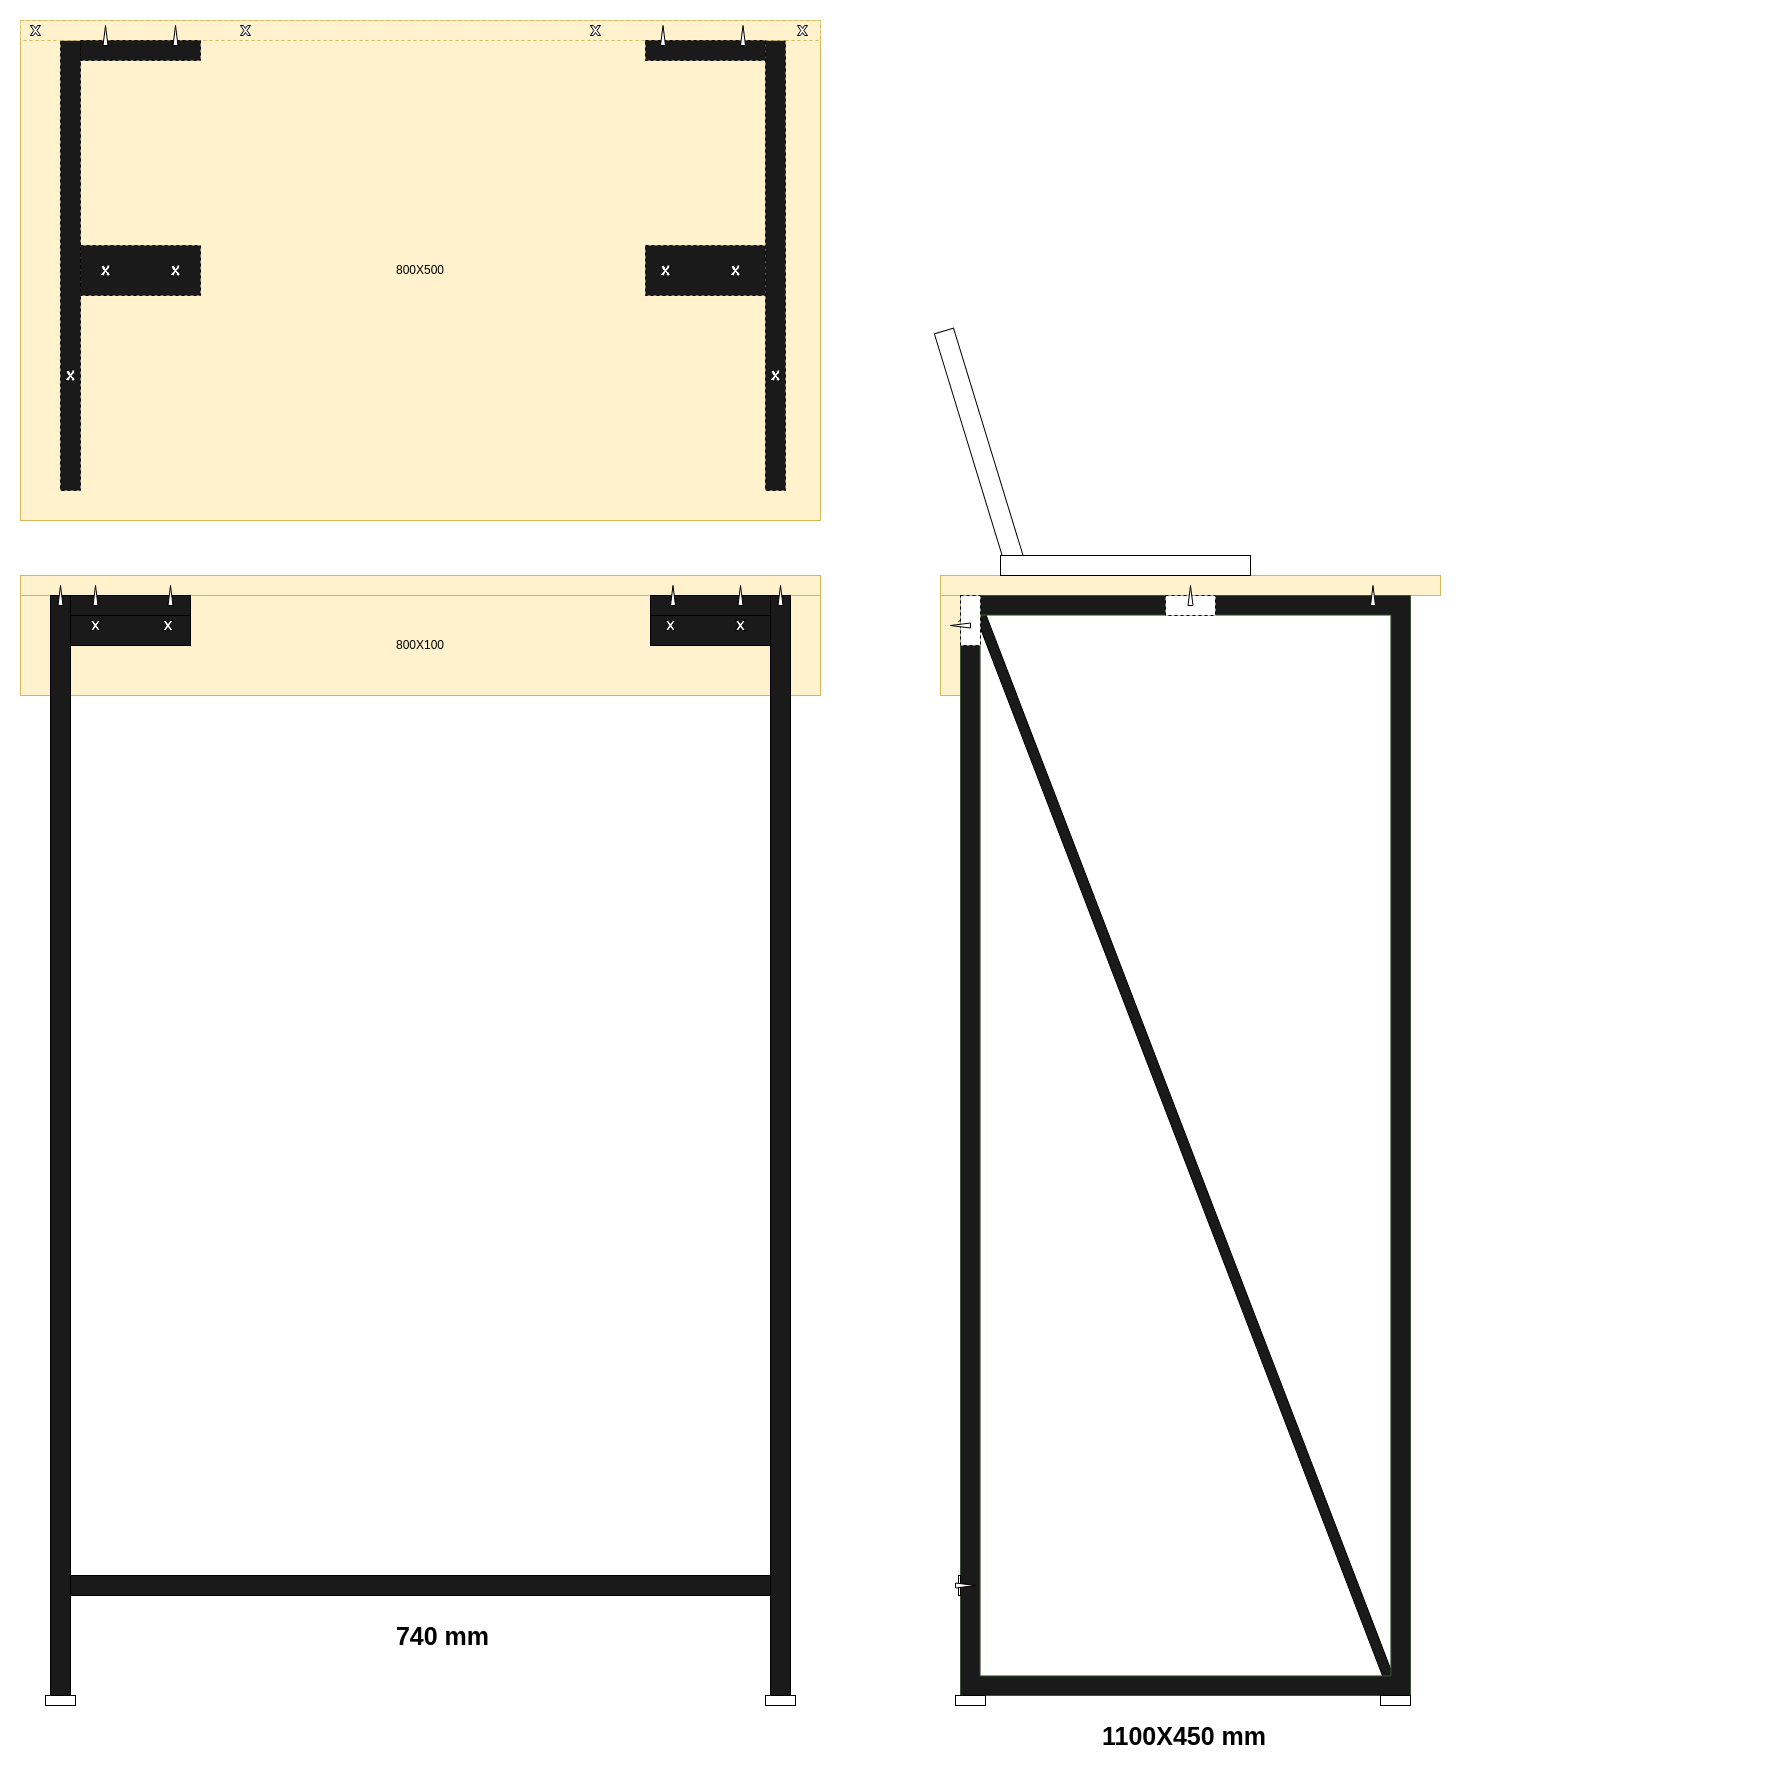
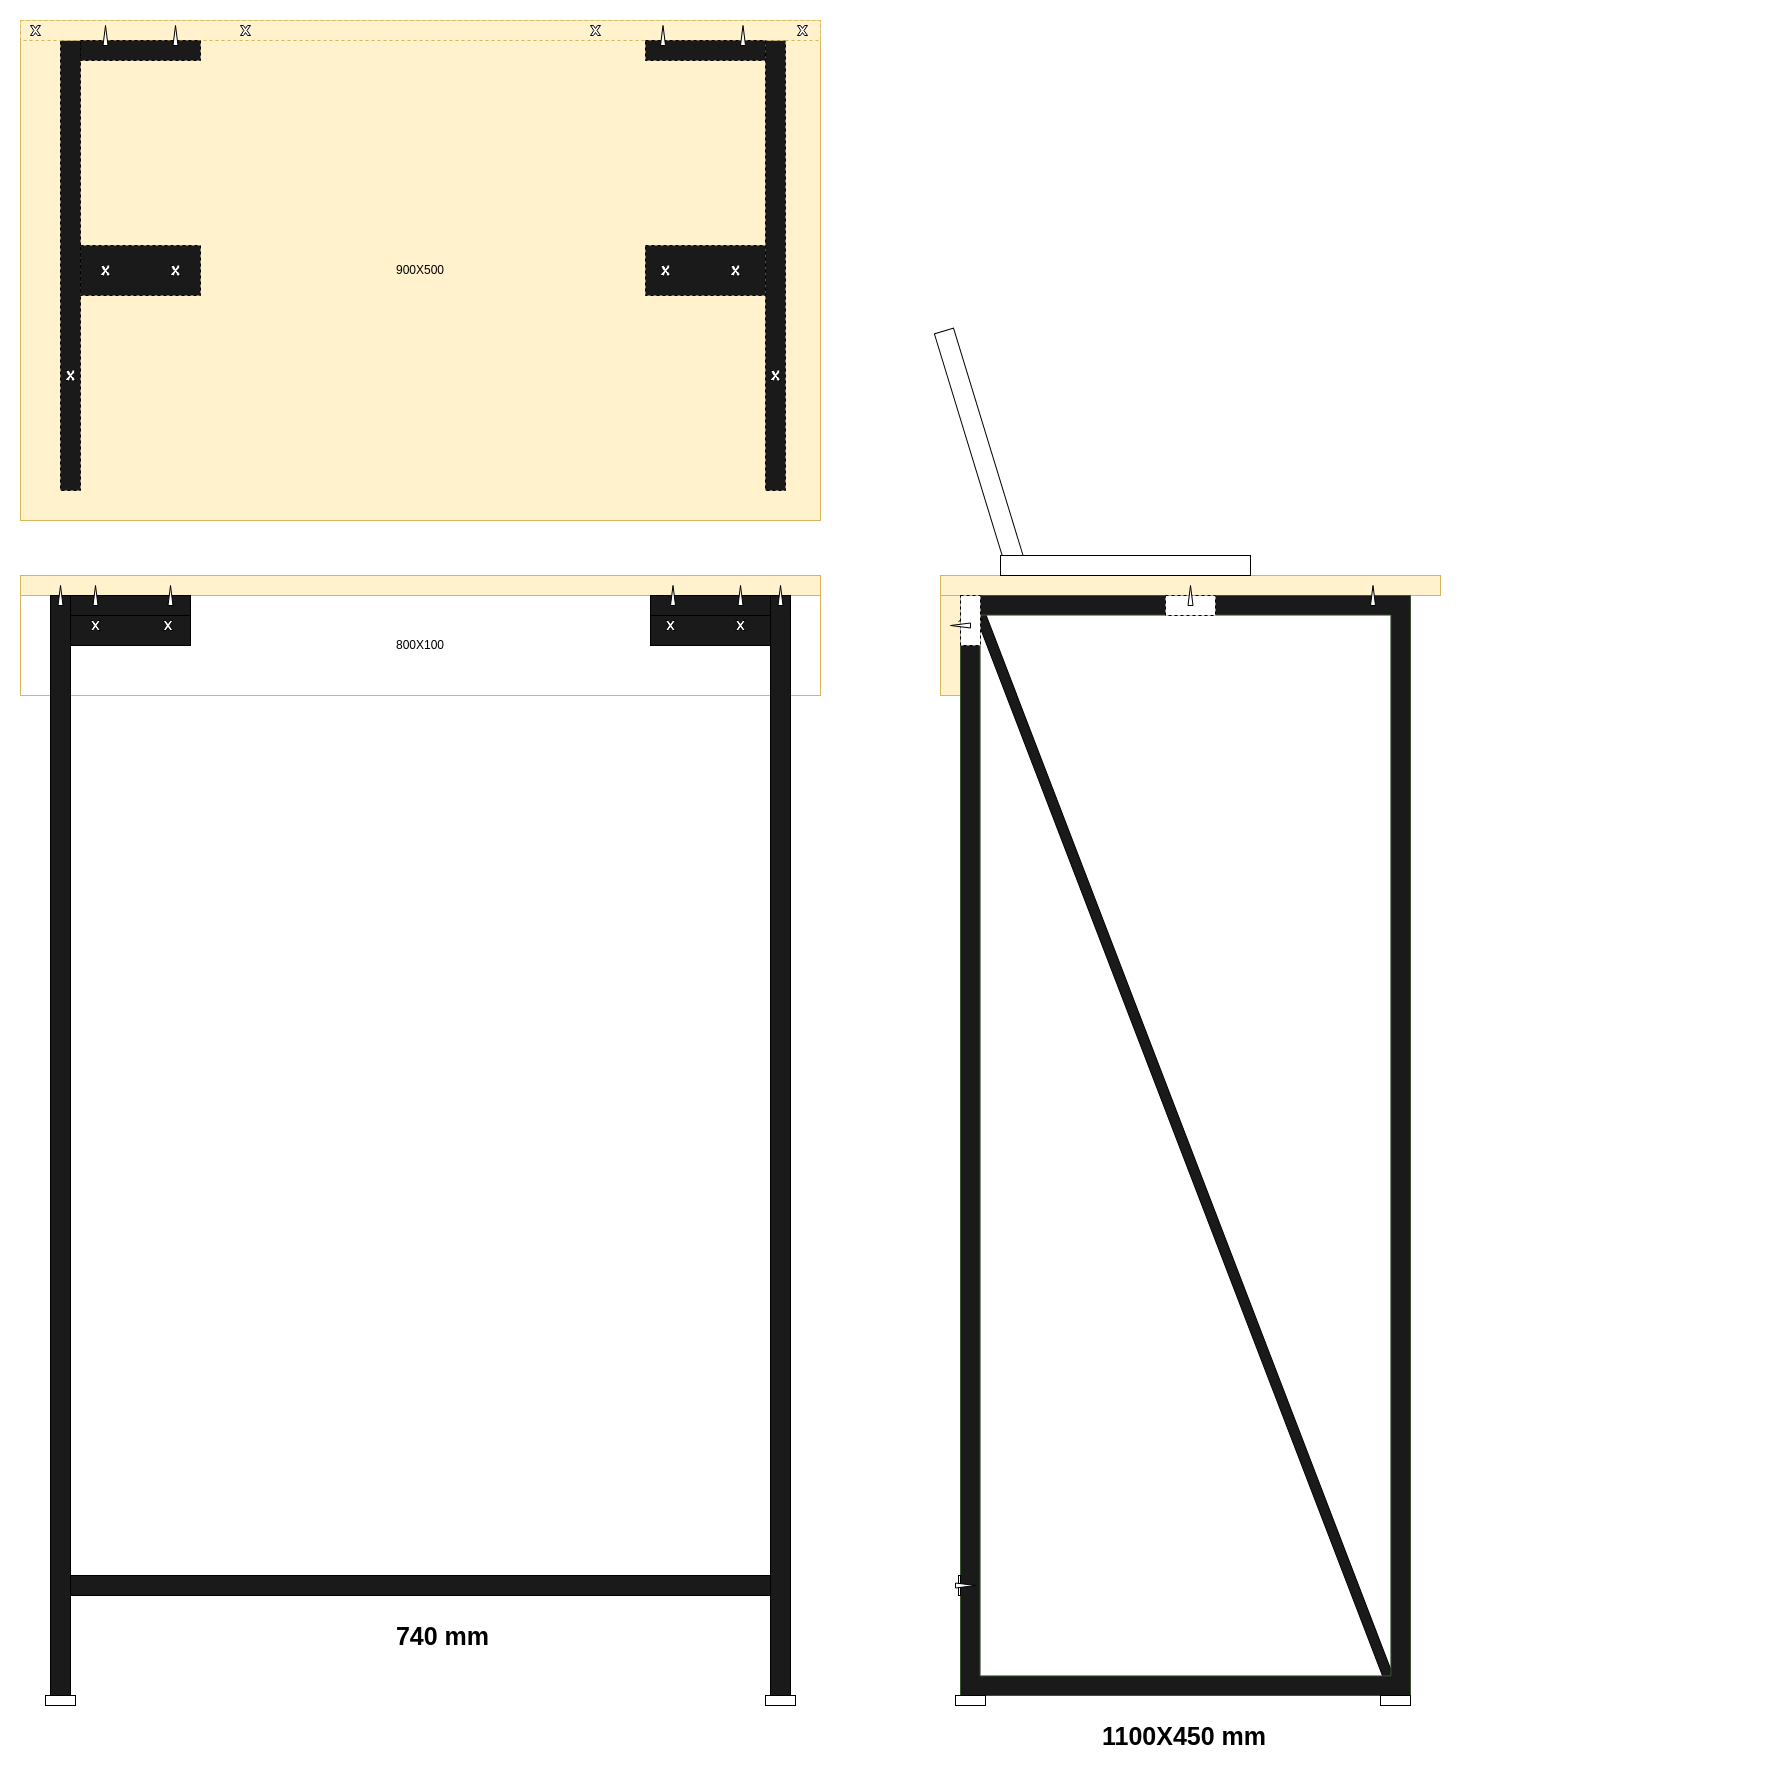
node "800X500": label "800X500" -> "900X500"
node "800X100": fillcolor #fff2cc -> #ffffff
